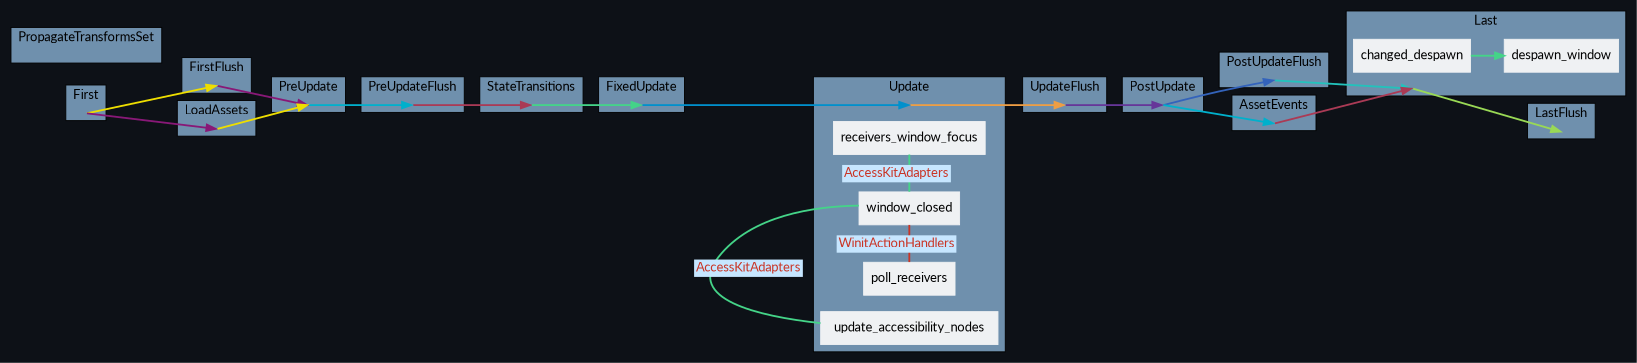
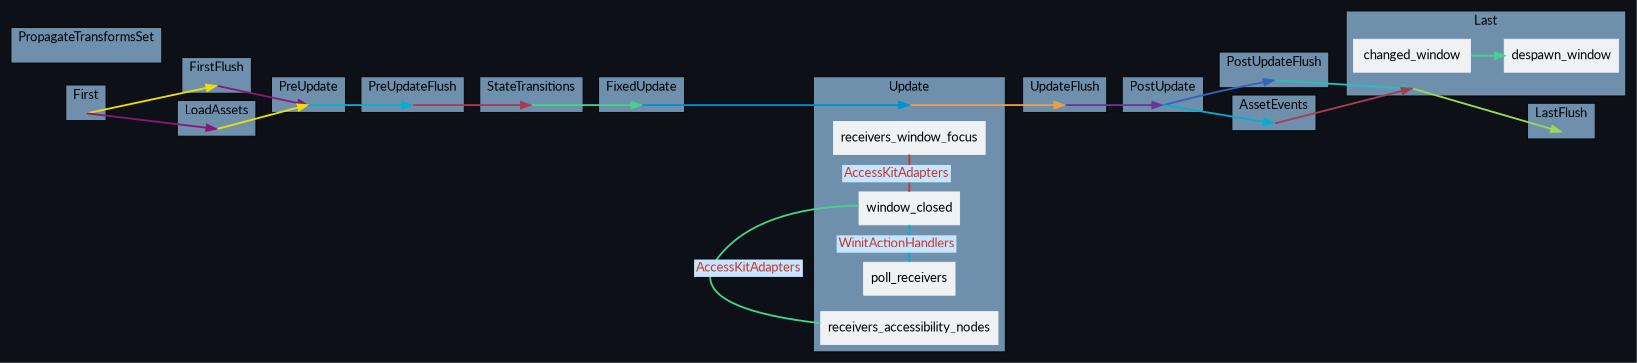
node "changed_despawn": label "changed_despawn" -> "changed_window"
edge "receivers_window_focus" -- "window_closed": color #44d488 -> #c93526
edge "window_closed" -- "poll_receivers": color #c93526 -> #00b0cc
node "update_accessibility_nodes": label "update_accessibility_nodes" -> "receivers_accessibility_nodes"
